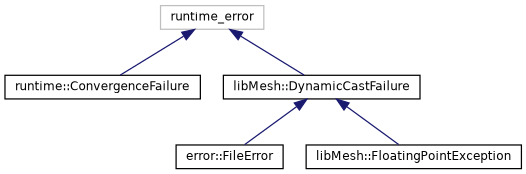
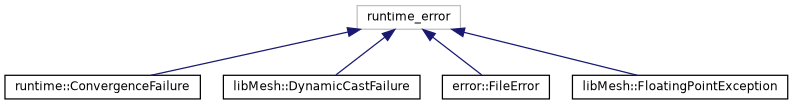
edge "error::FileError" -> "libMesh::DynamicCastFailure": now "error::FileError" -> "runtime_error"
edge "libMesh::FloatingPointException" -> "libMesh::DynamicCastFailure": now "libMesh::FloatingPointException" -> "runtime_error"
